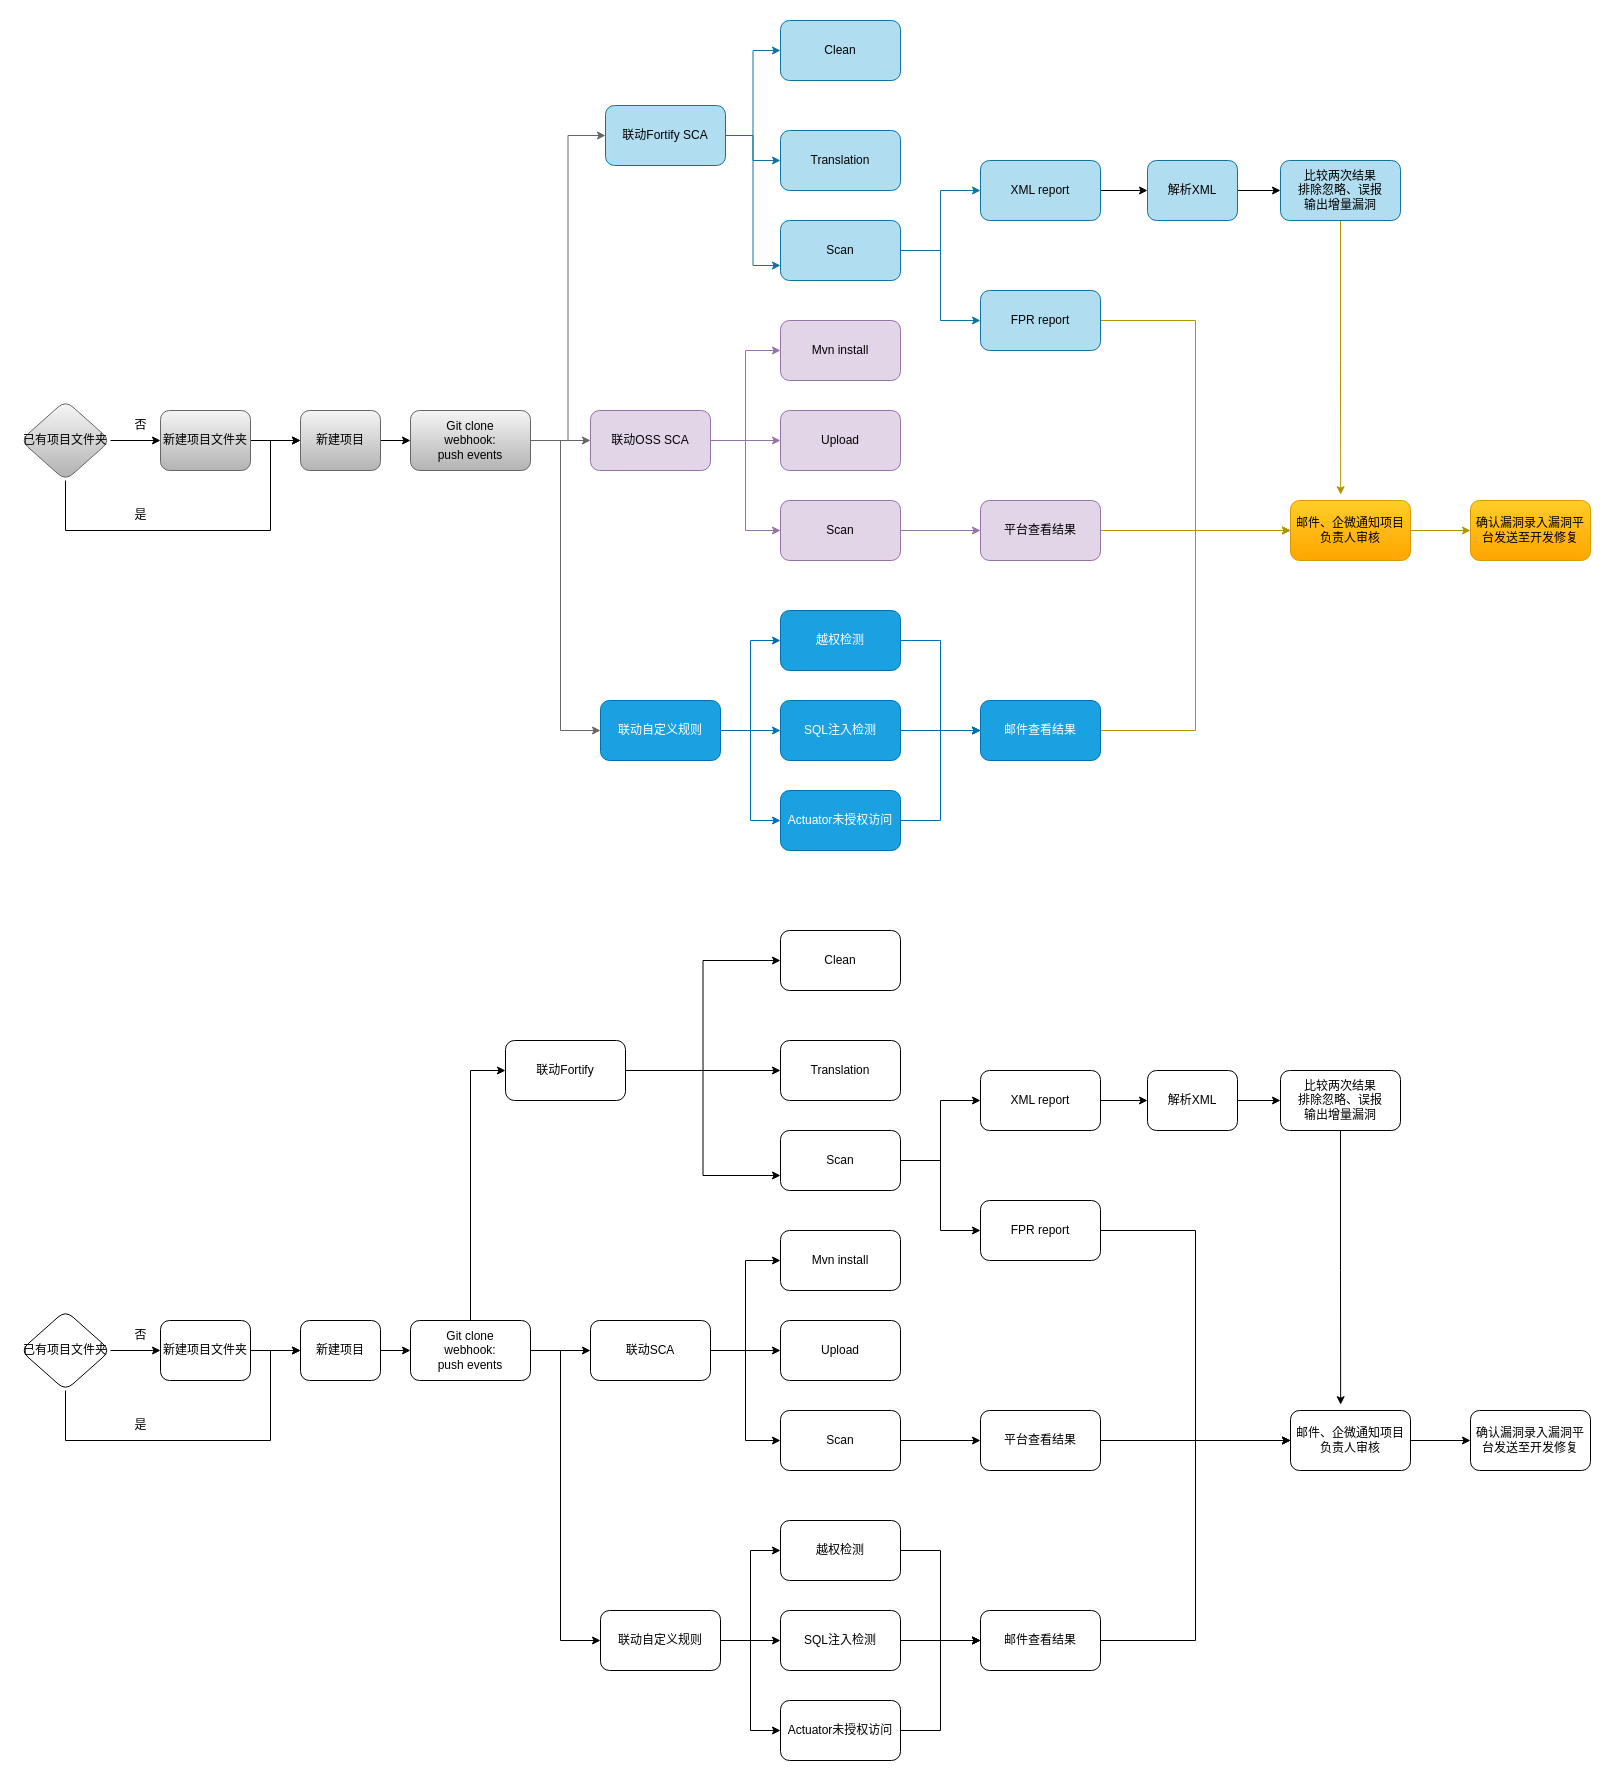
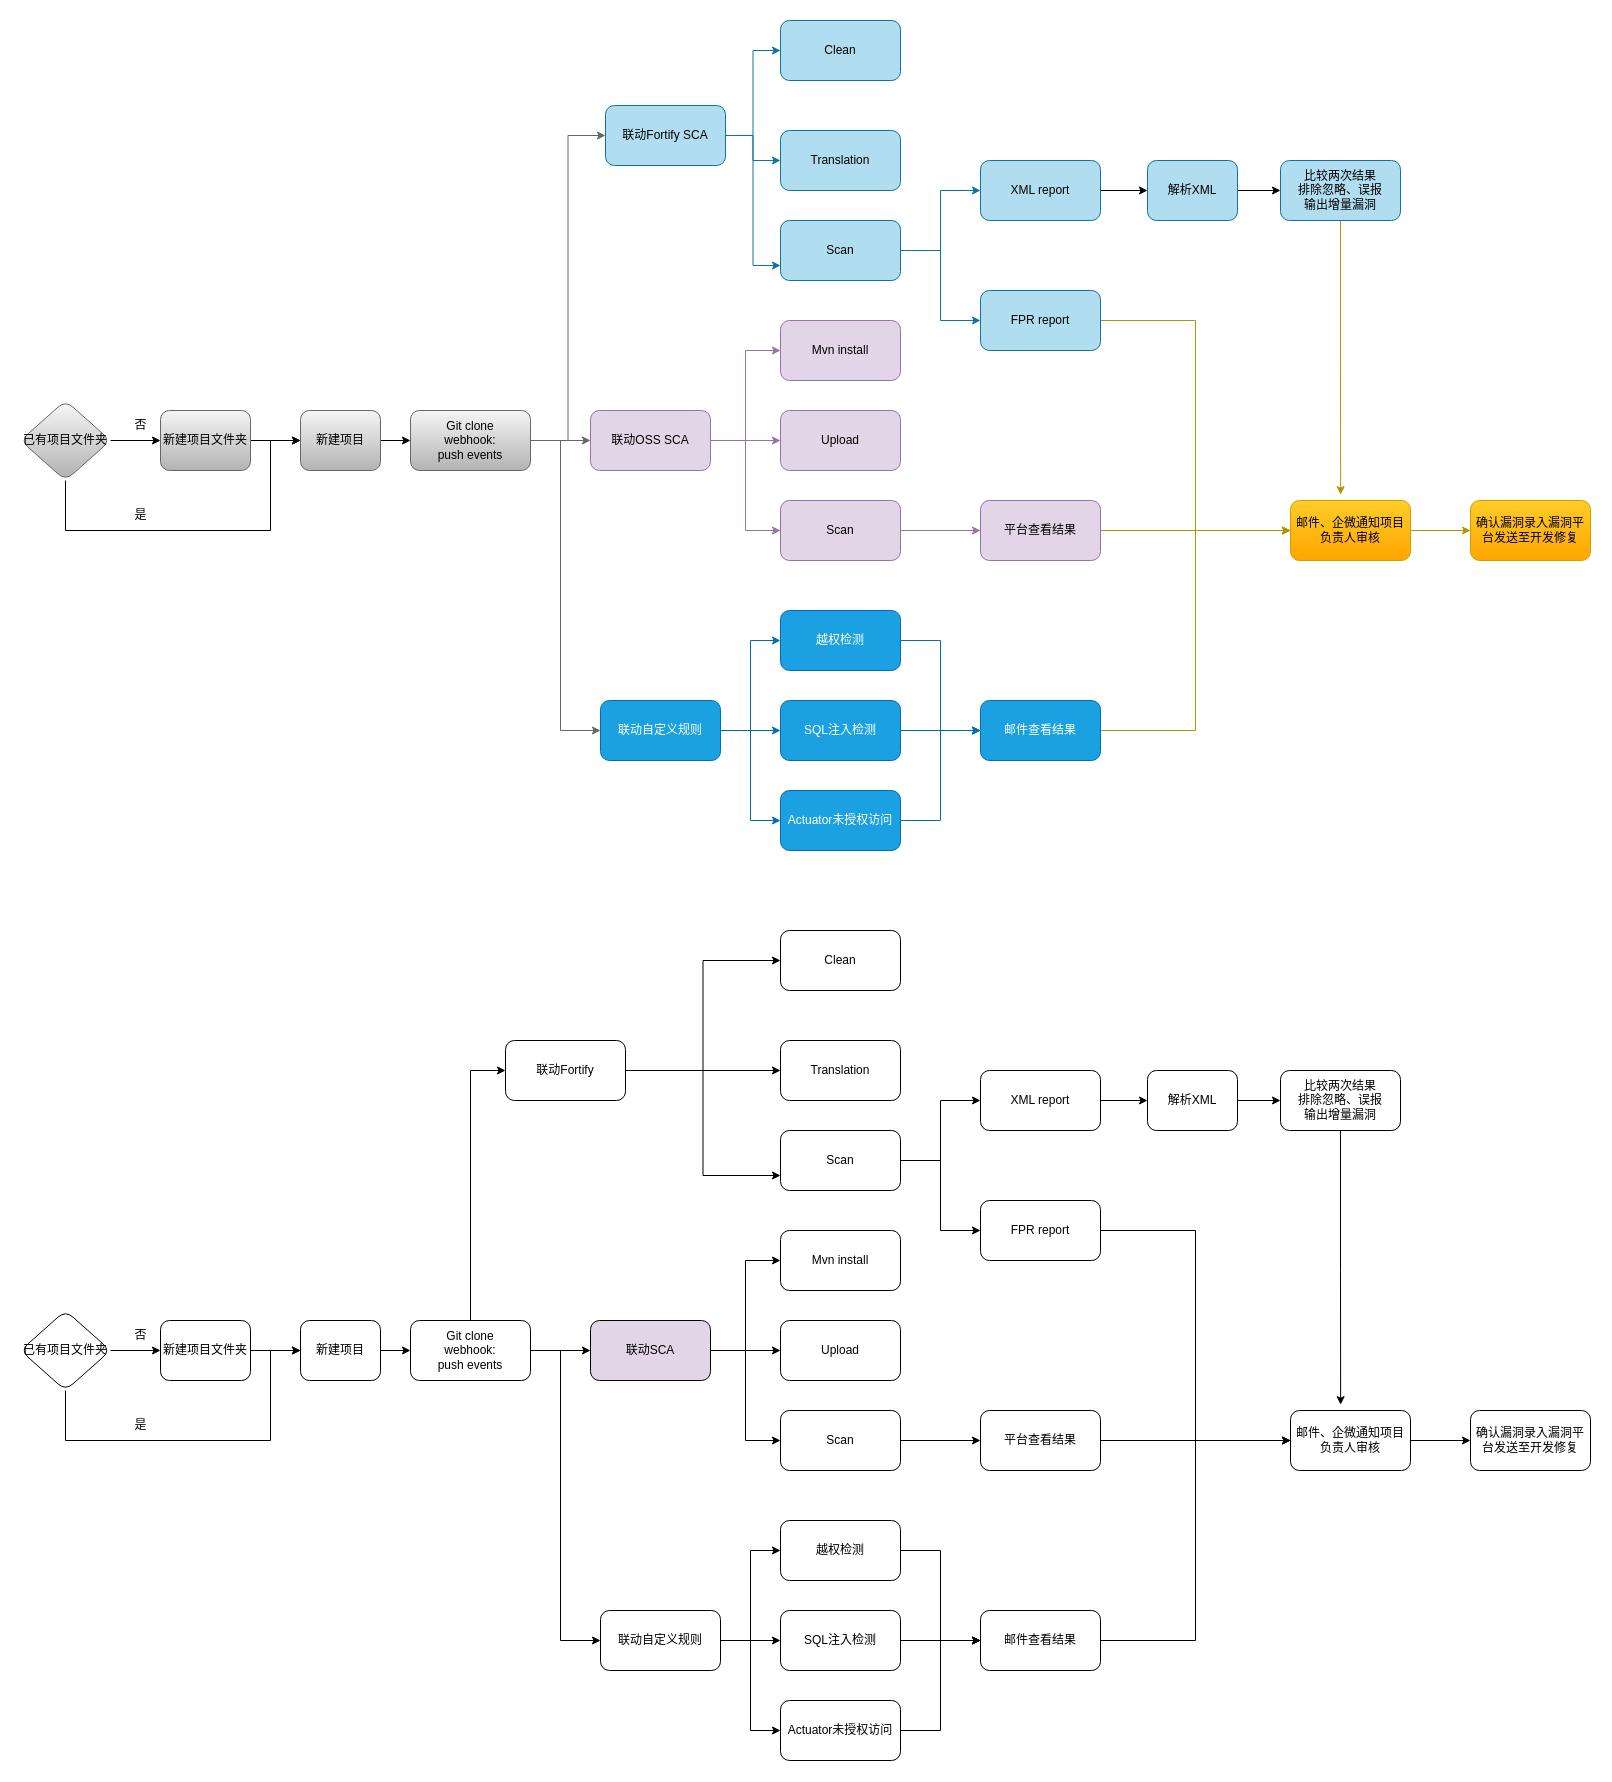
node "联动SCA": fillcolor #ffffff -> #e1d5e7
